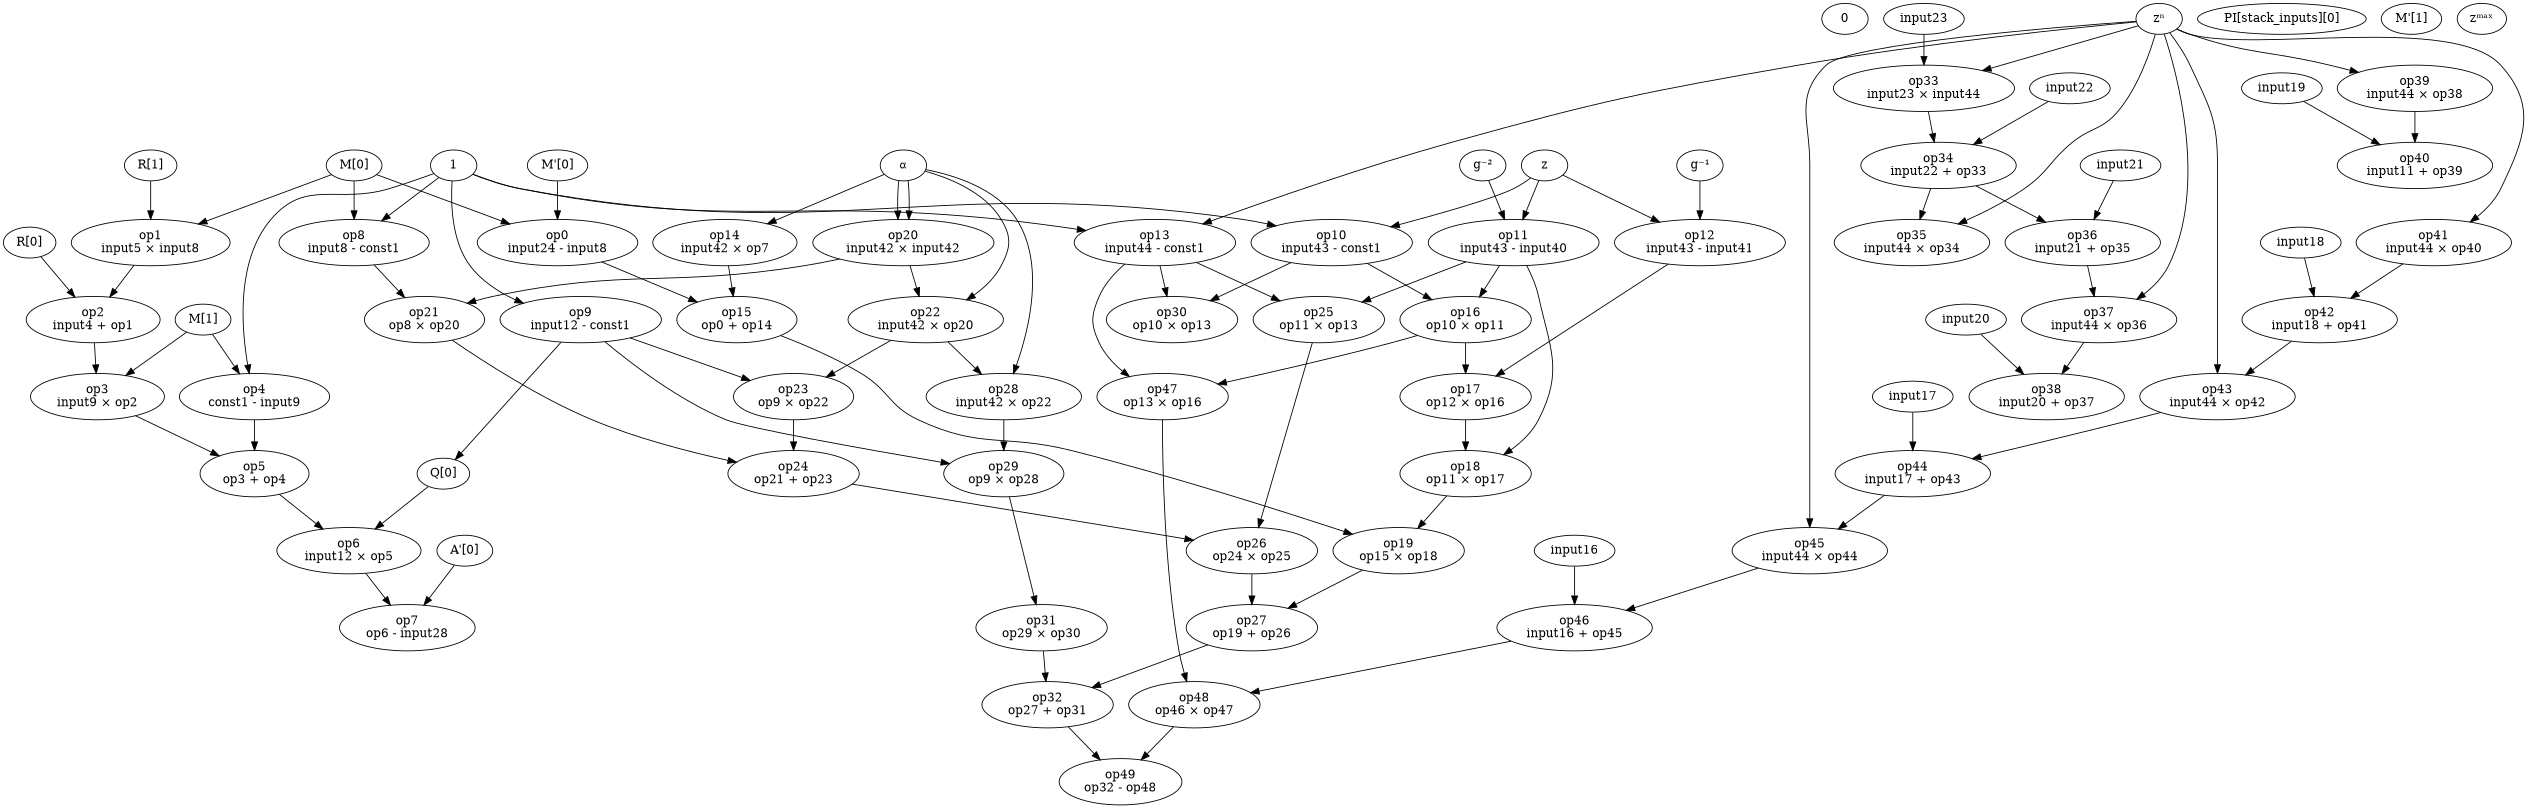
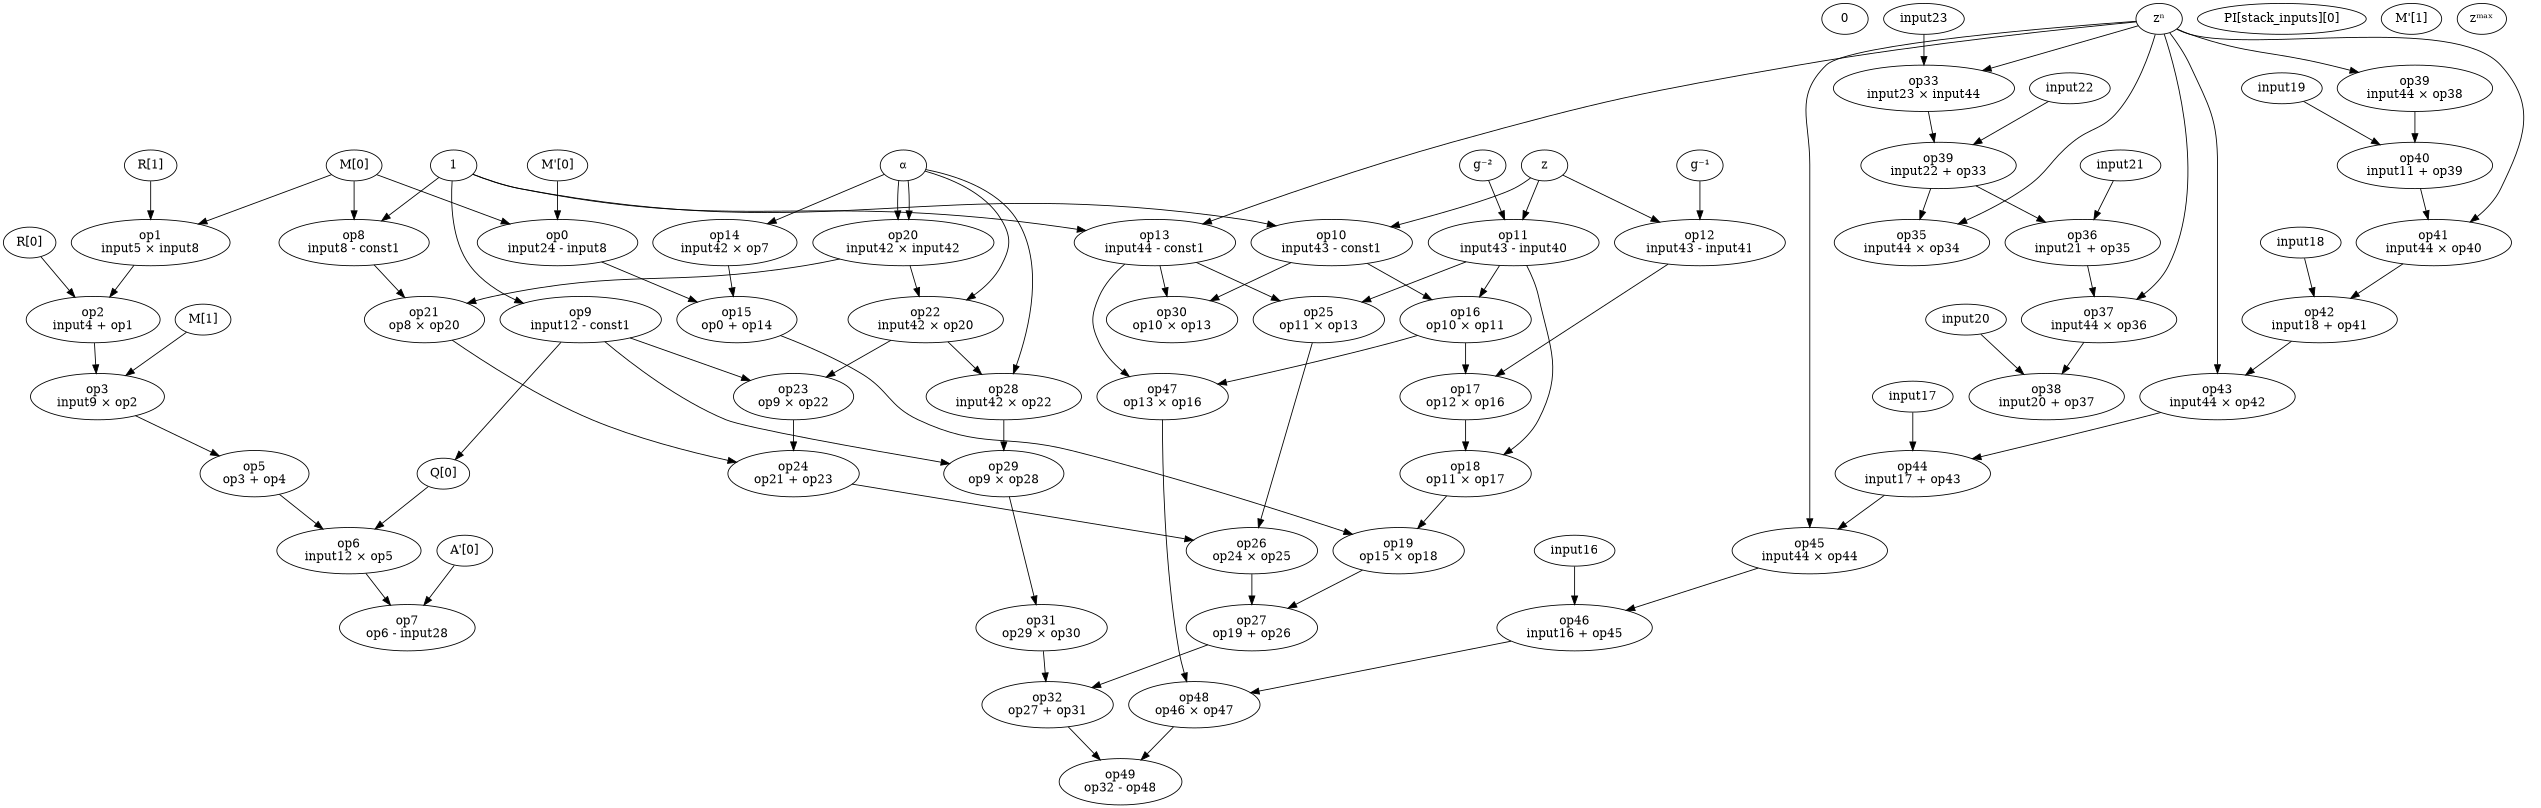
node "op34 input22 + op33": label "op34 input22 + op33" -> "op39 input22 + op33"
edge "op40 input11 + op39" -> "op41 input44 × op40": added
node "op4 const1 - input9": removed
